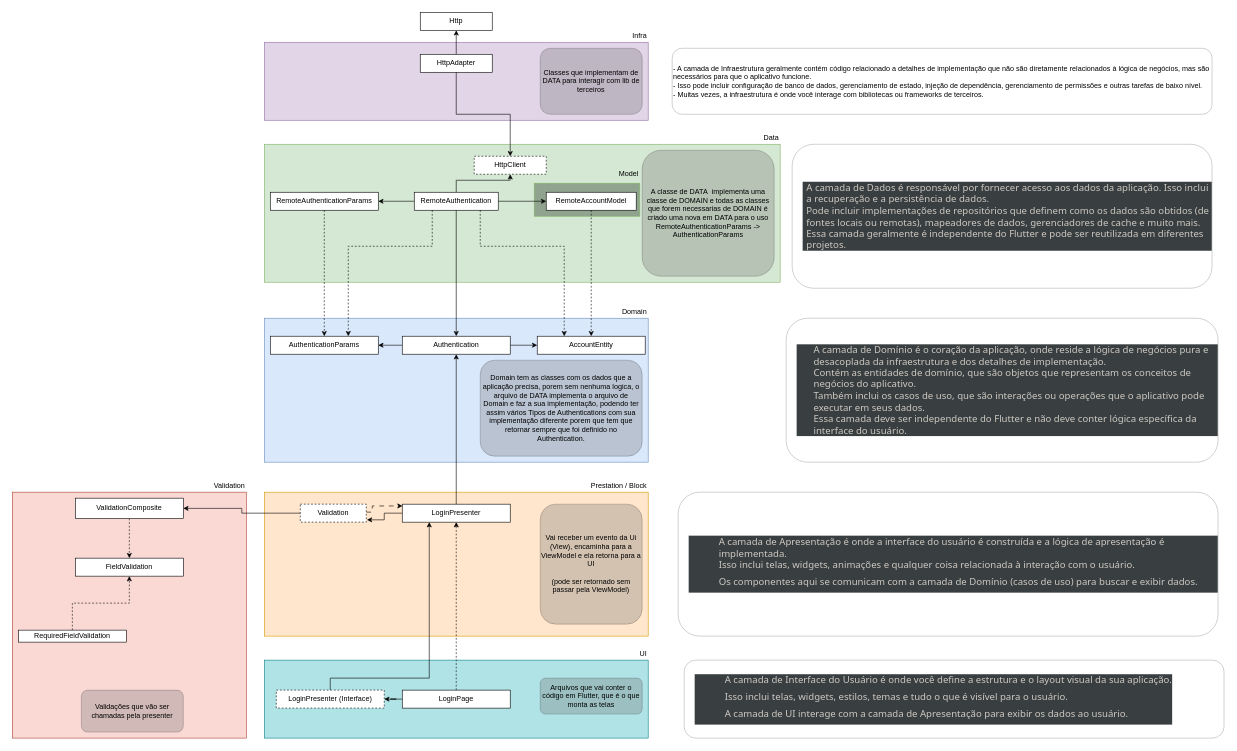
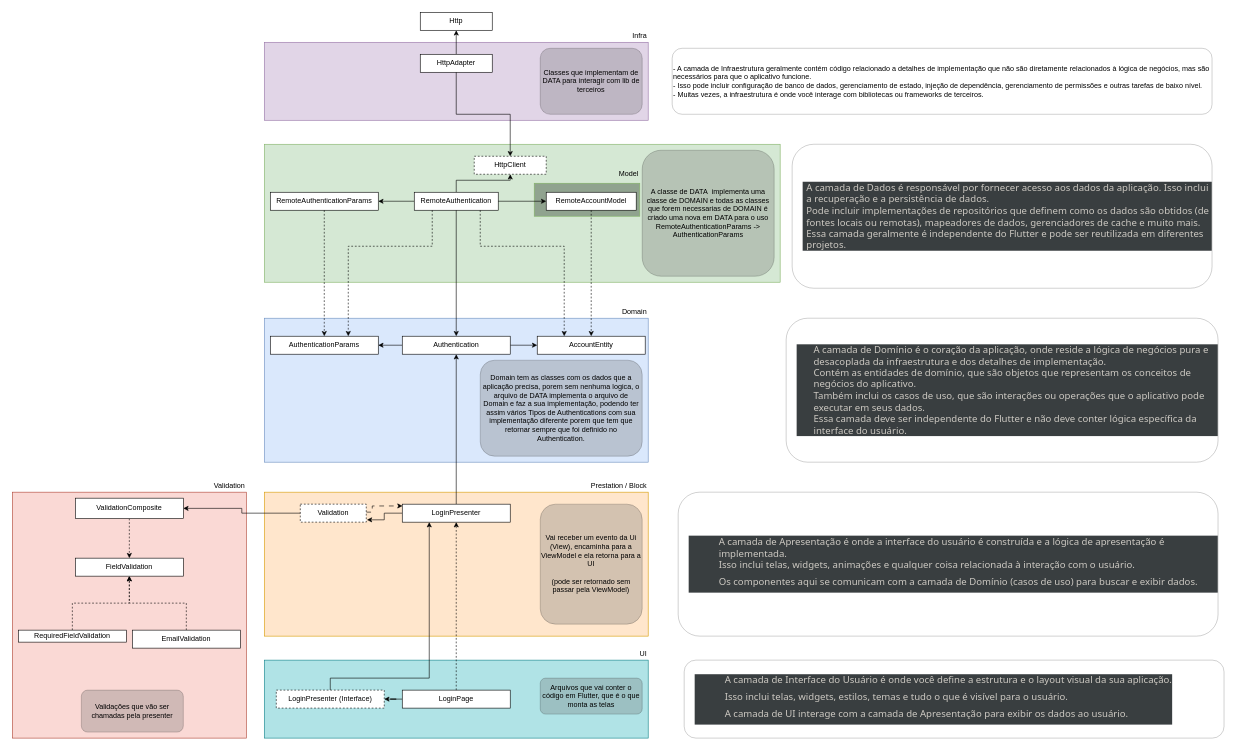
node "Data": removed
edge "EmailValidation" -> "FieldValidation": added
node "EmailValidation": added
